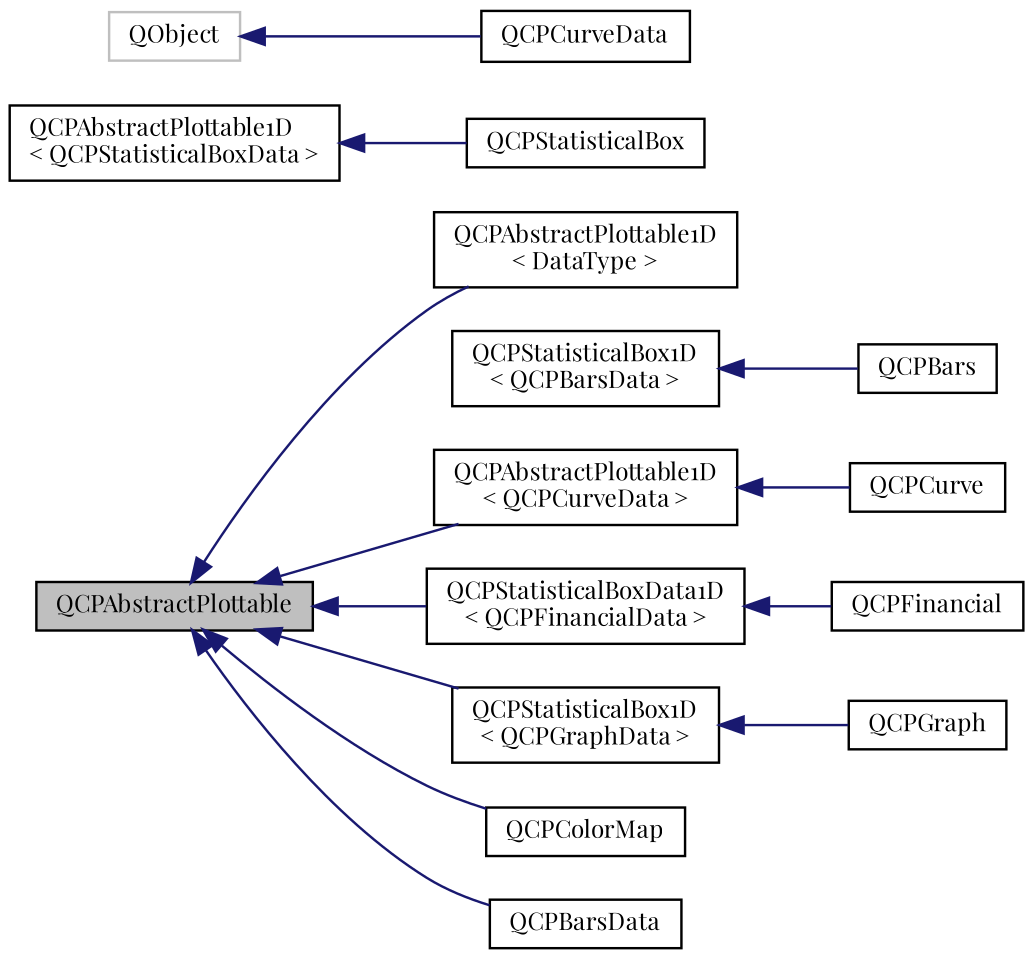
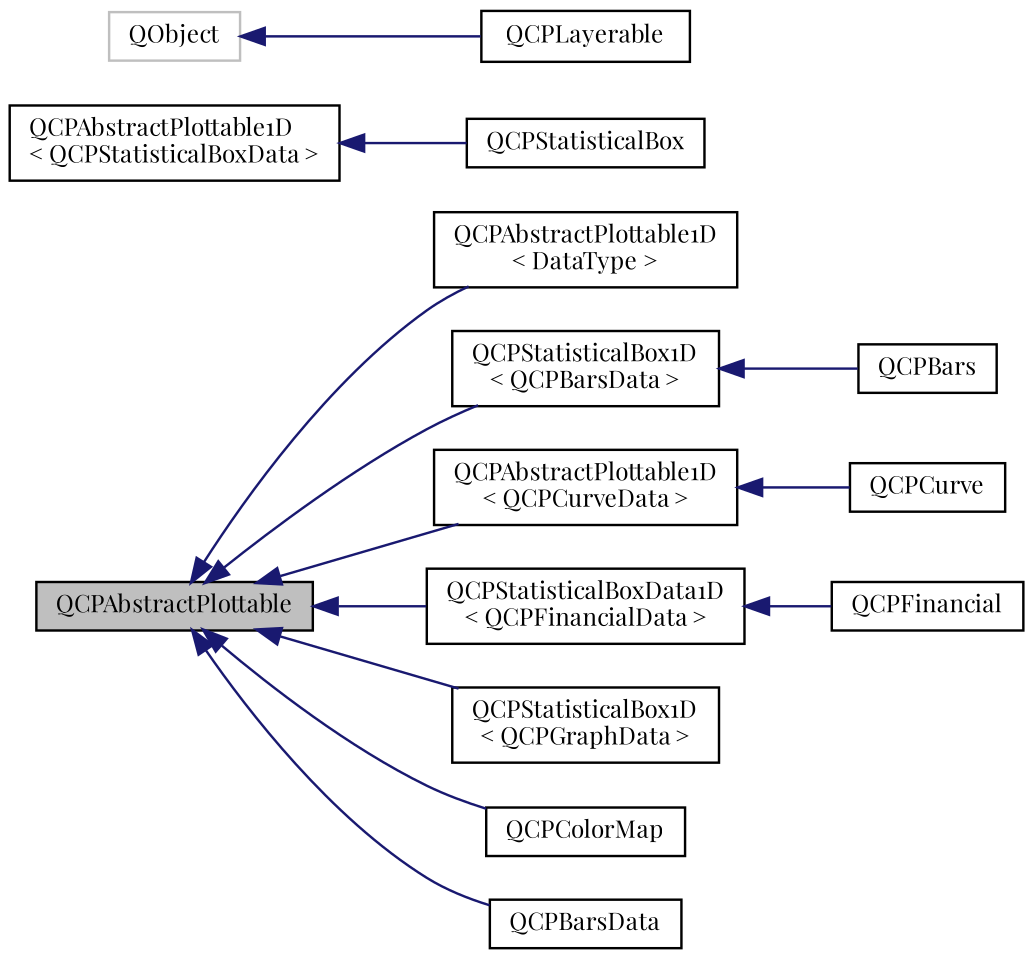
node "QCPCurveData": label "QCPCurveData" -> "QCPLayerable"
edge "QCPStatisticalBox1D < QCPBarsData >" -> "QCPAbstractPlottable": added
node "QCPGraph": removed
